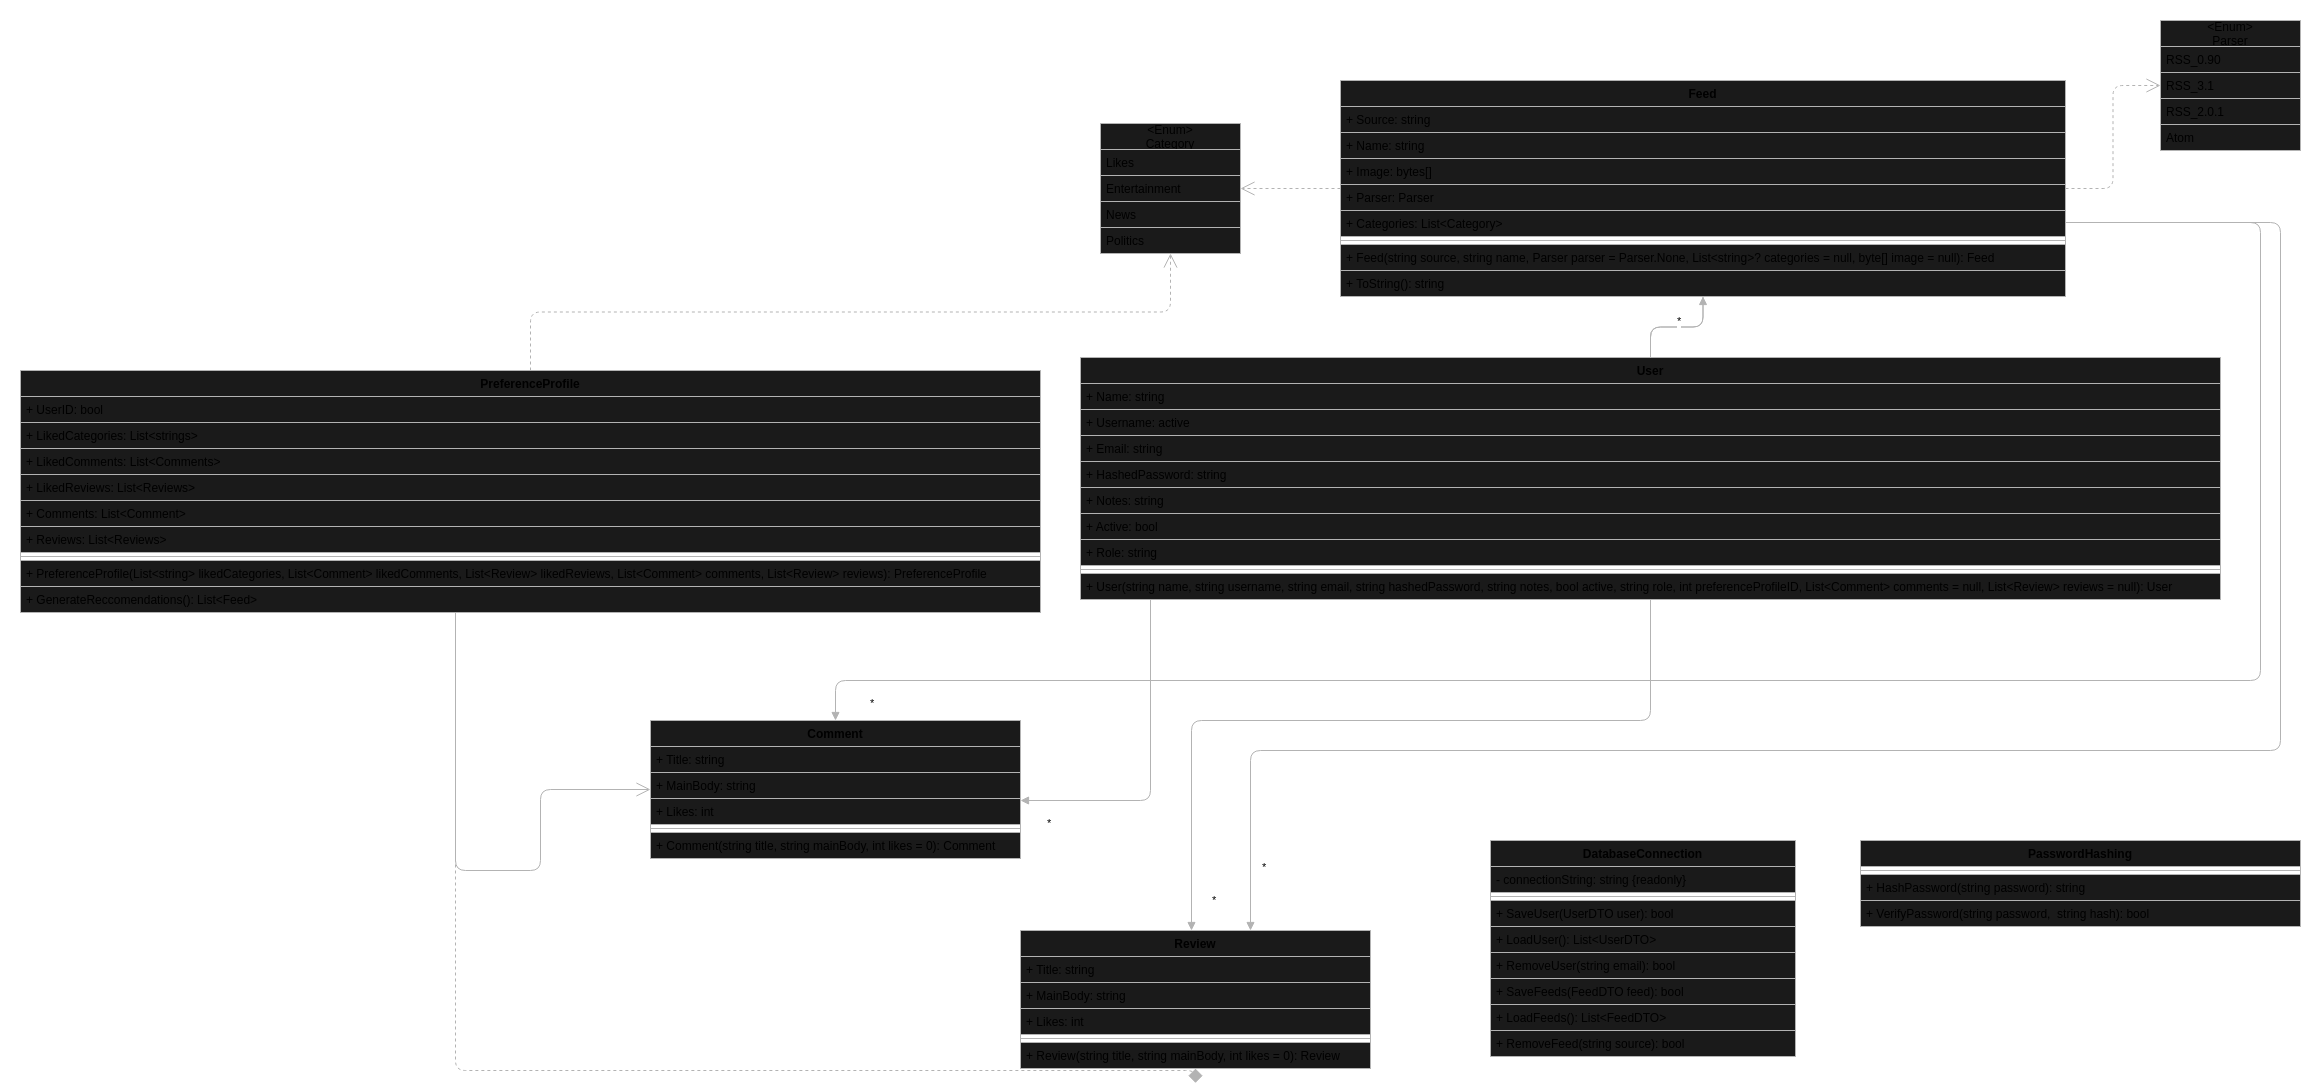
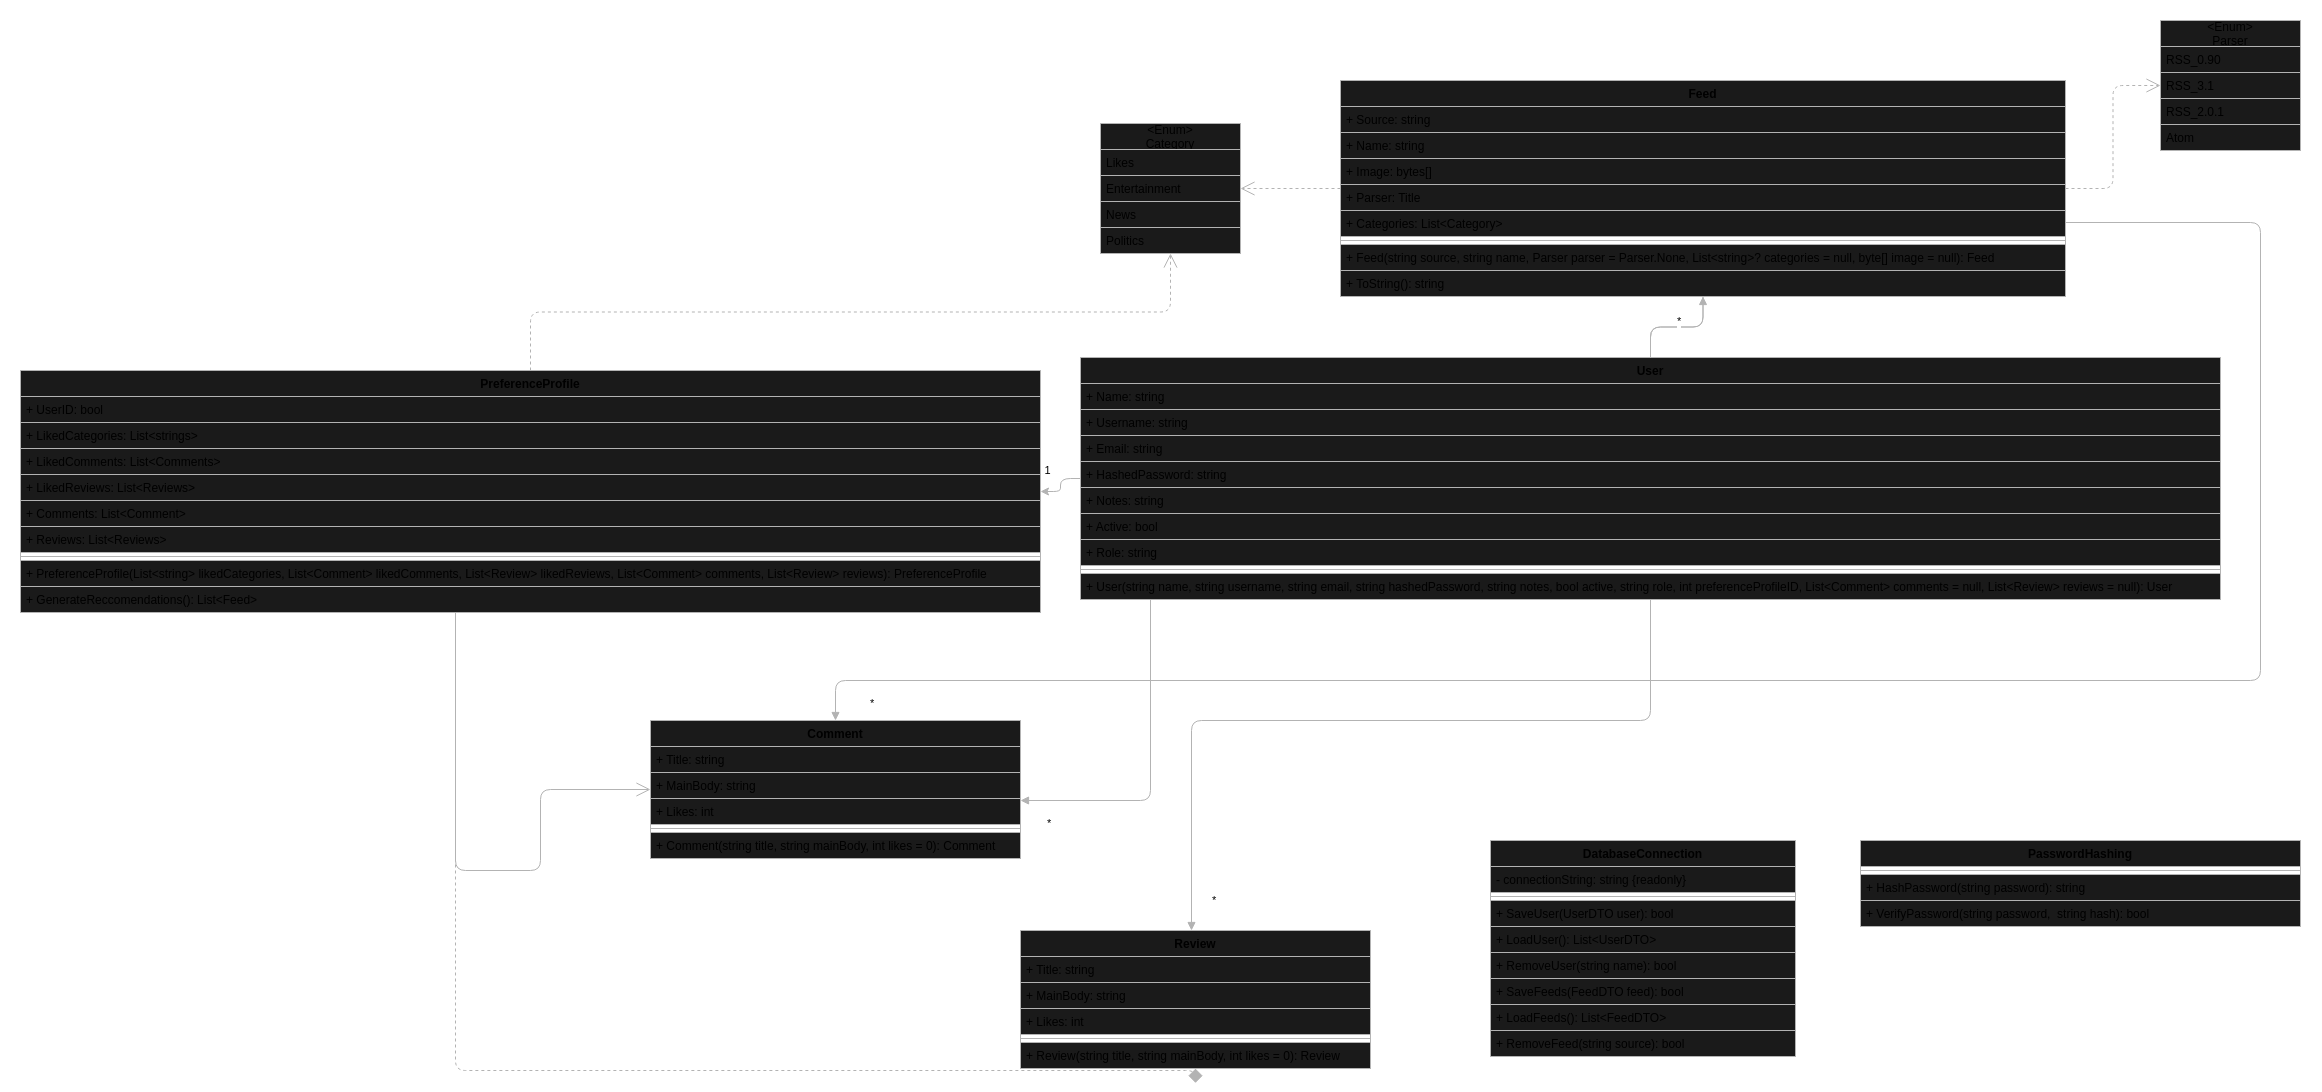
node "+ Parser: Parser": label "+ Parser: Parser" -> "+ Parser: Title"
node "+ Username: active": label "+ Username: active" -> "+ Username: string"
edge "User" -> "PreferenceProfile": added, label "1"
edge "Feed" -> "Review": removed, label "*"
node "+ RemoveUser(string email): bool": label "+ RemoveUser(string email): bool" -> "+ RemoveUser(string name): bool"
